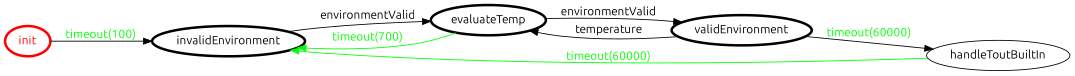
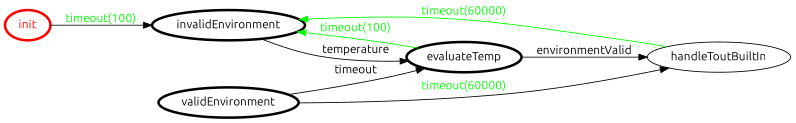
edge "invalidEnvironment" -> "evaluateTemp": label "environmentValid" -> "temperature"
edge "evaluateTemp" -> "validEnvironment": now "evaluateTemp" -> "handleToutBuiltIn"
edge "validEnvironment" -> "evaluateTemp": label "temperature" -> "timeout"
edge "evaluateTemp" -> "invalidEnvironment": label "timeout(700)" -> "timeout(100)"
